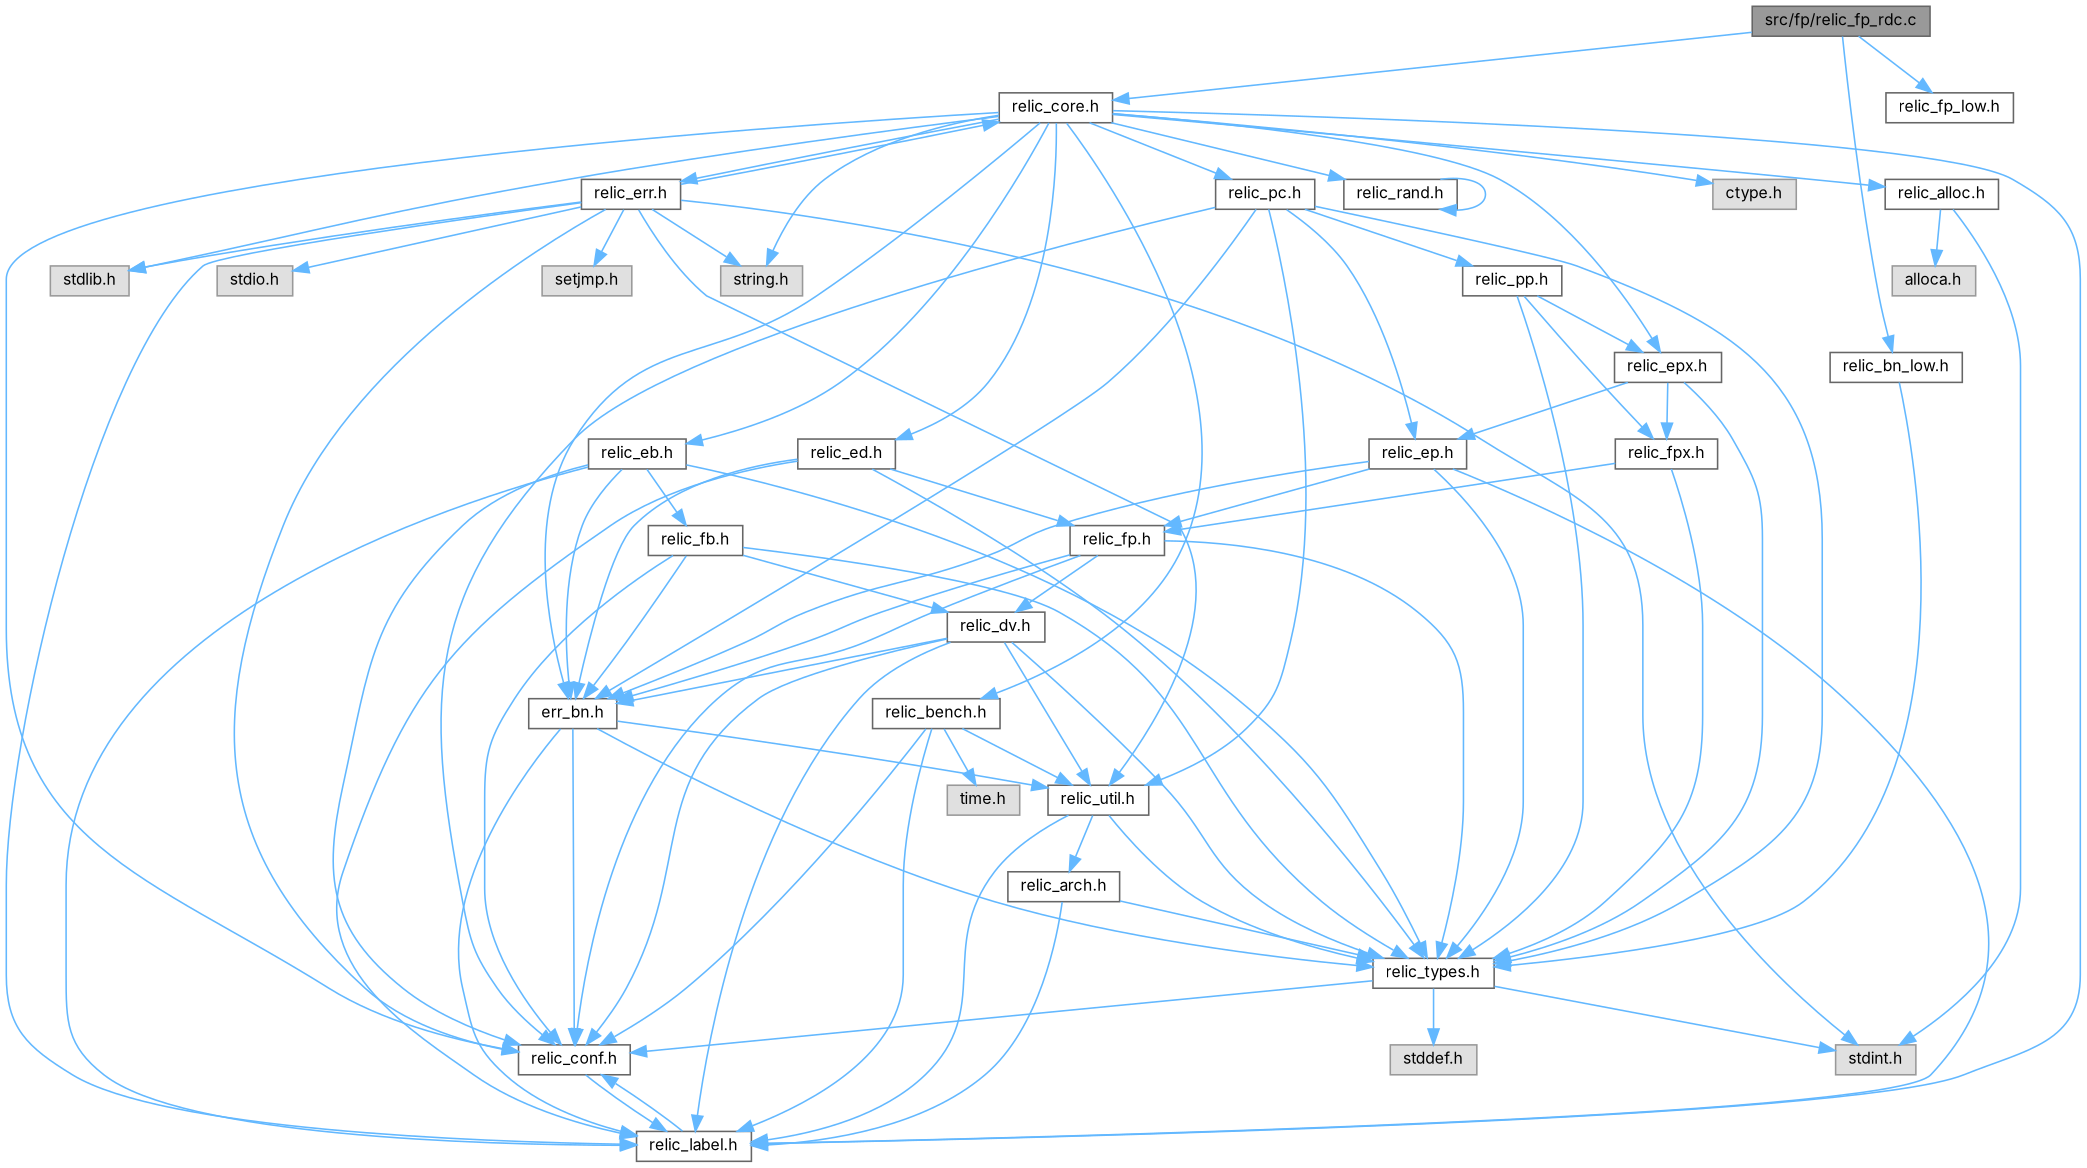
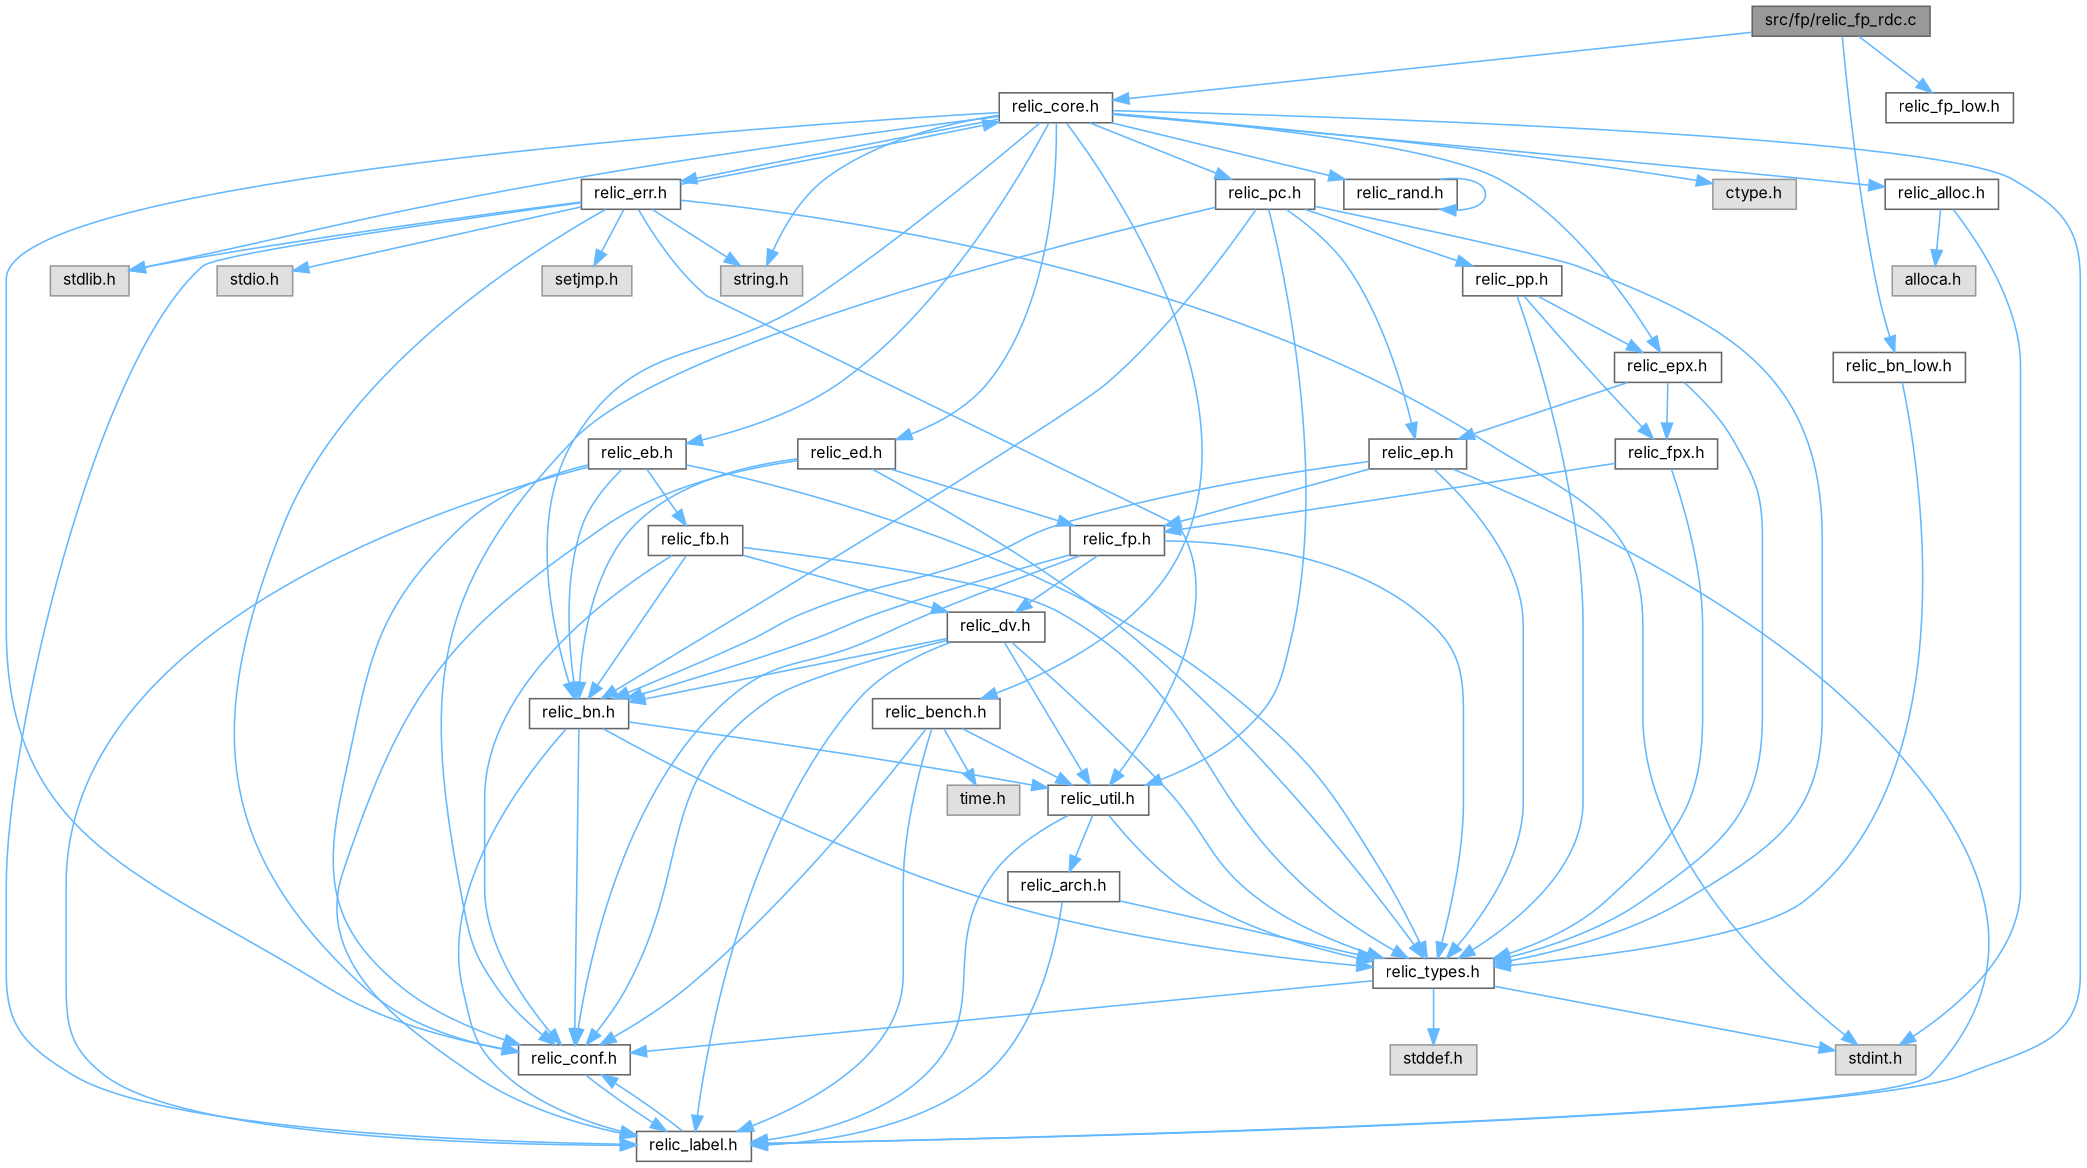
node "err_bn.h": label "err_bn.h" -> "relic_bn.h"
